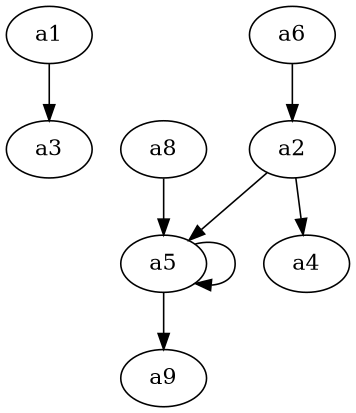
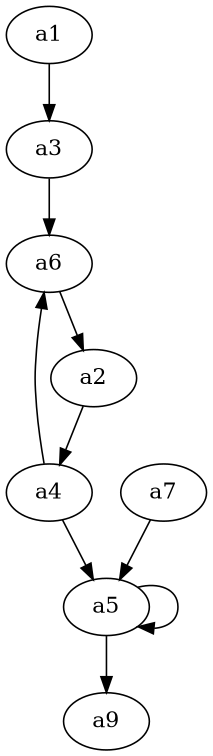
node "a8": label "a8" -> "a7"
edge "a3" -> "a6": added
edge "a2" -> "a5": now "a4" -> "a5"
edge "a4" -> "a6": added
